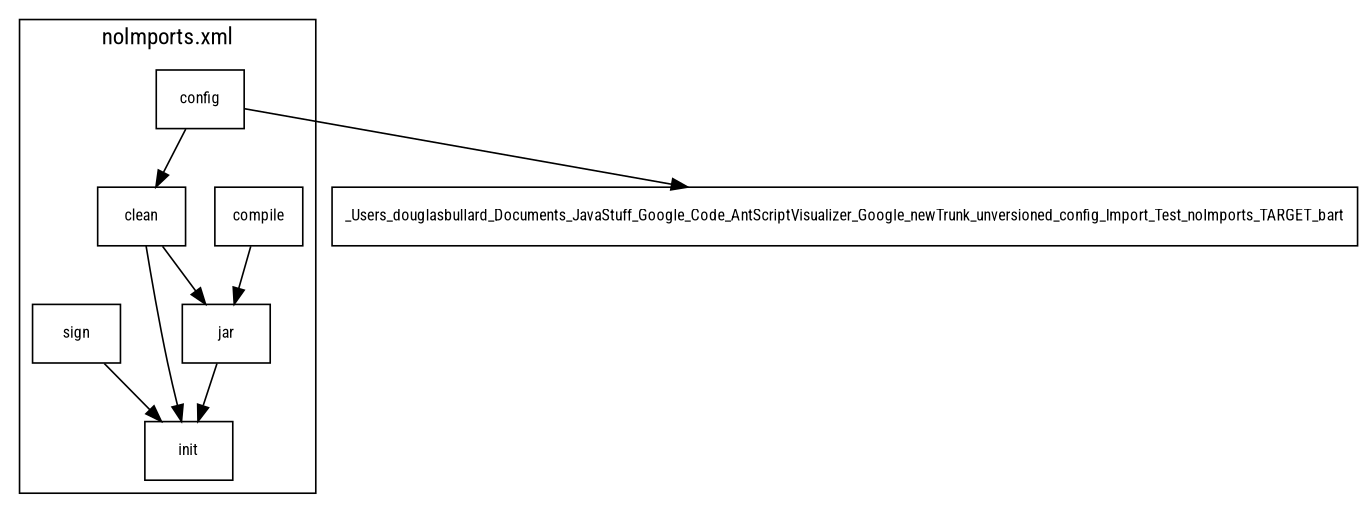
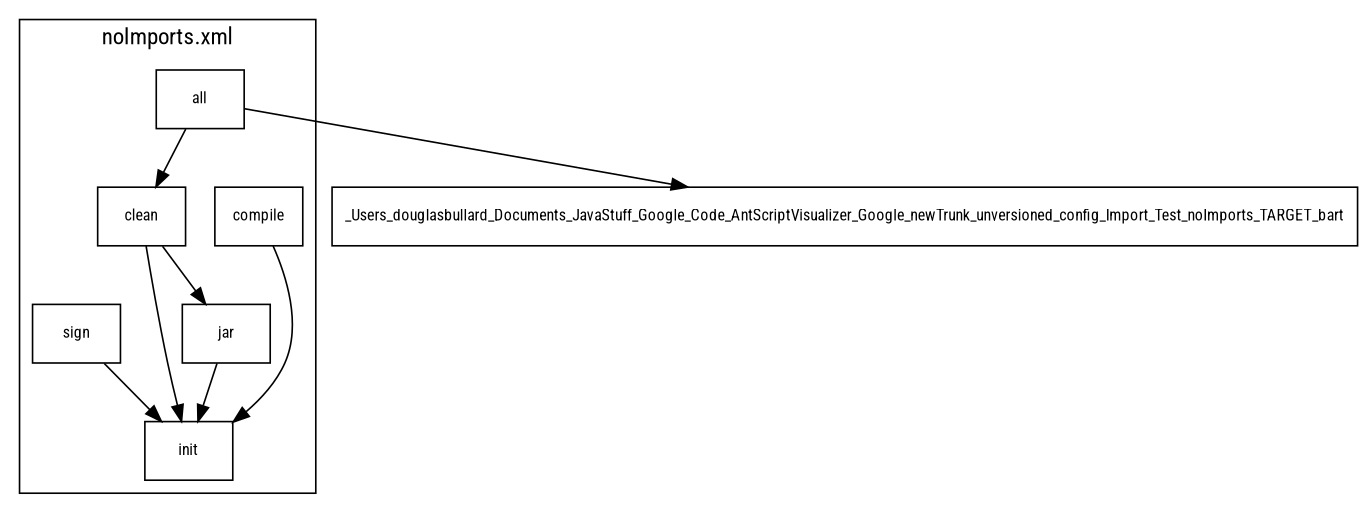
node "config": label "config" -> "all"
edge "compile" -> "jar": now "compile" -> "init"
